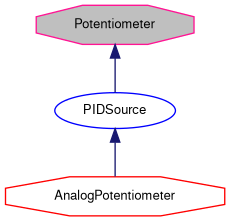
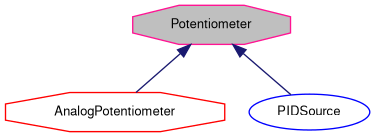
edge "AnalogPotentiometer" -> "PIDSource": now "AnalogPotentiometer" -> "Potentiometer"
